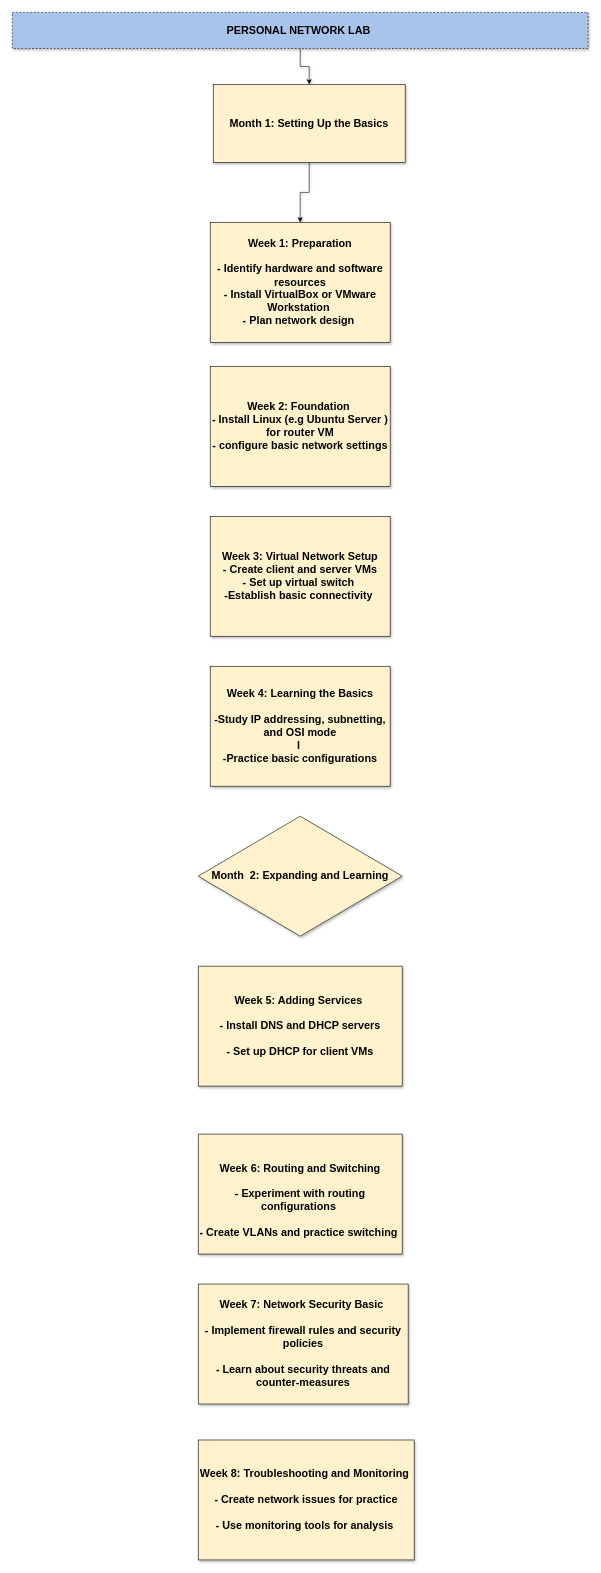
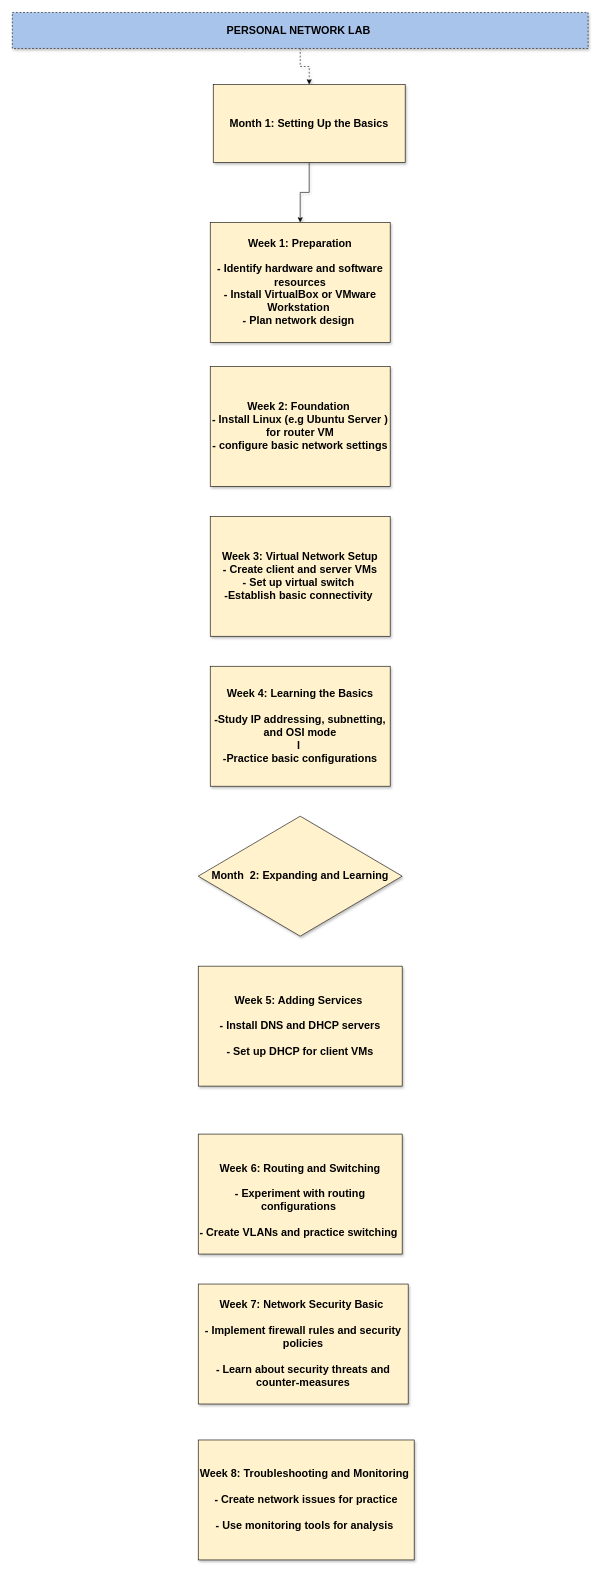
edge "PERSONAL NETWORK LAB" -> "Month 1: Setting Up the Basics": style solid -> dashed
